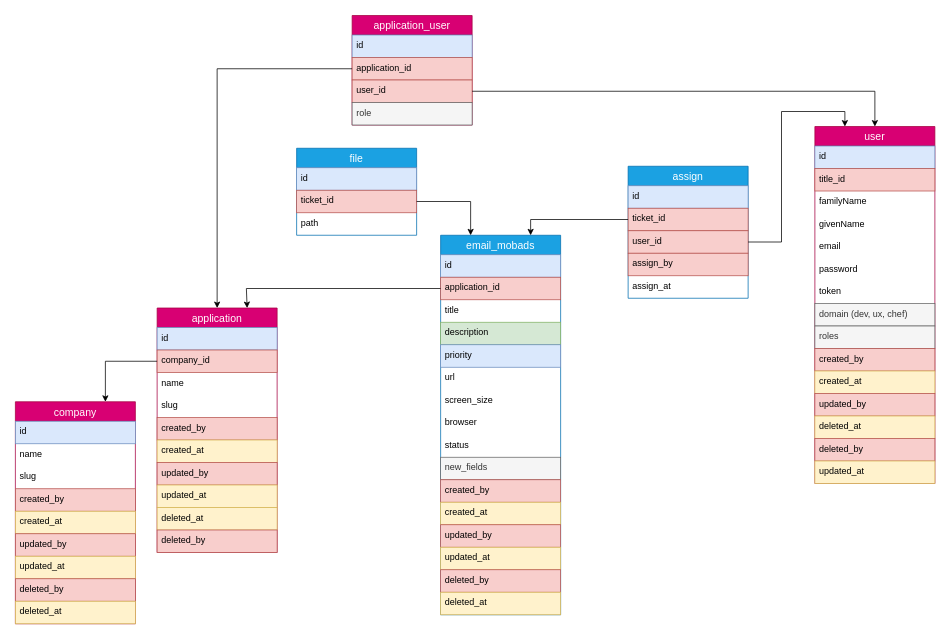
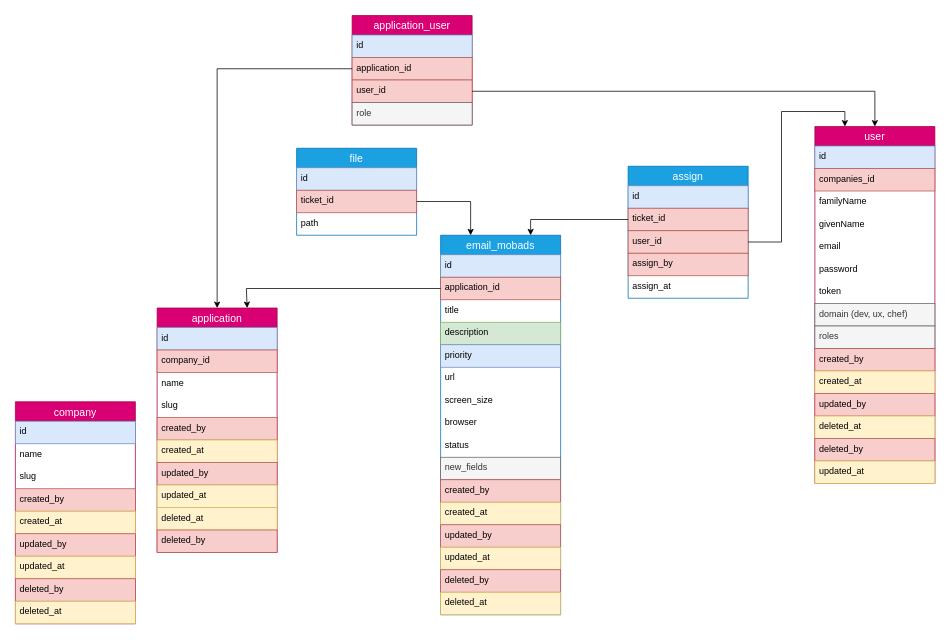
node "title_id": label "title_id" -> "companies_id"
edge "company_id" -> "company": removed
